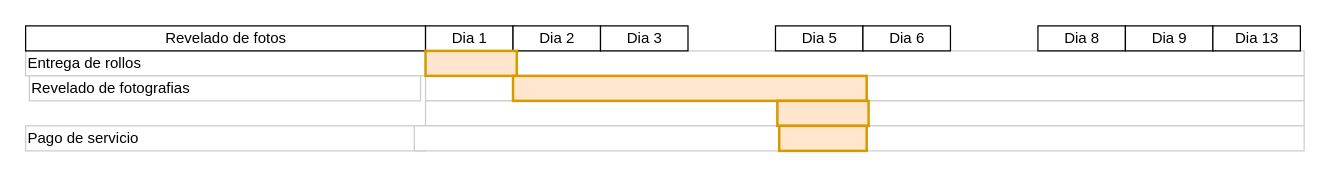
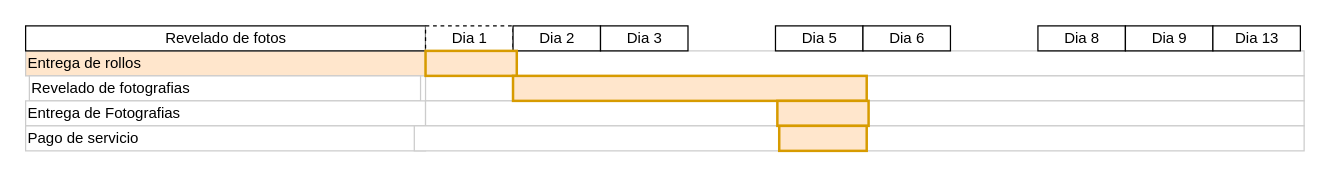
node "Dia 1": style solid -> dashed
node "Entrega de rollos": fillcolor #ffffff -> #ffe6cc
node "Entrega de Fotografias": added
